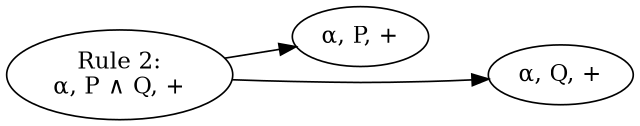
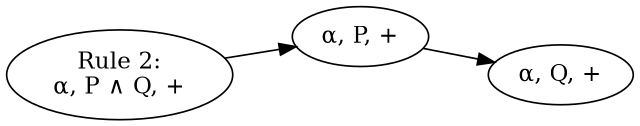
edge "Rule 2: α, P ∧ Q, +" -> "α, Q, +": now "α, P, +" -> "α, Q, +"
